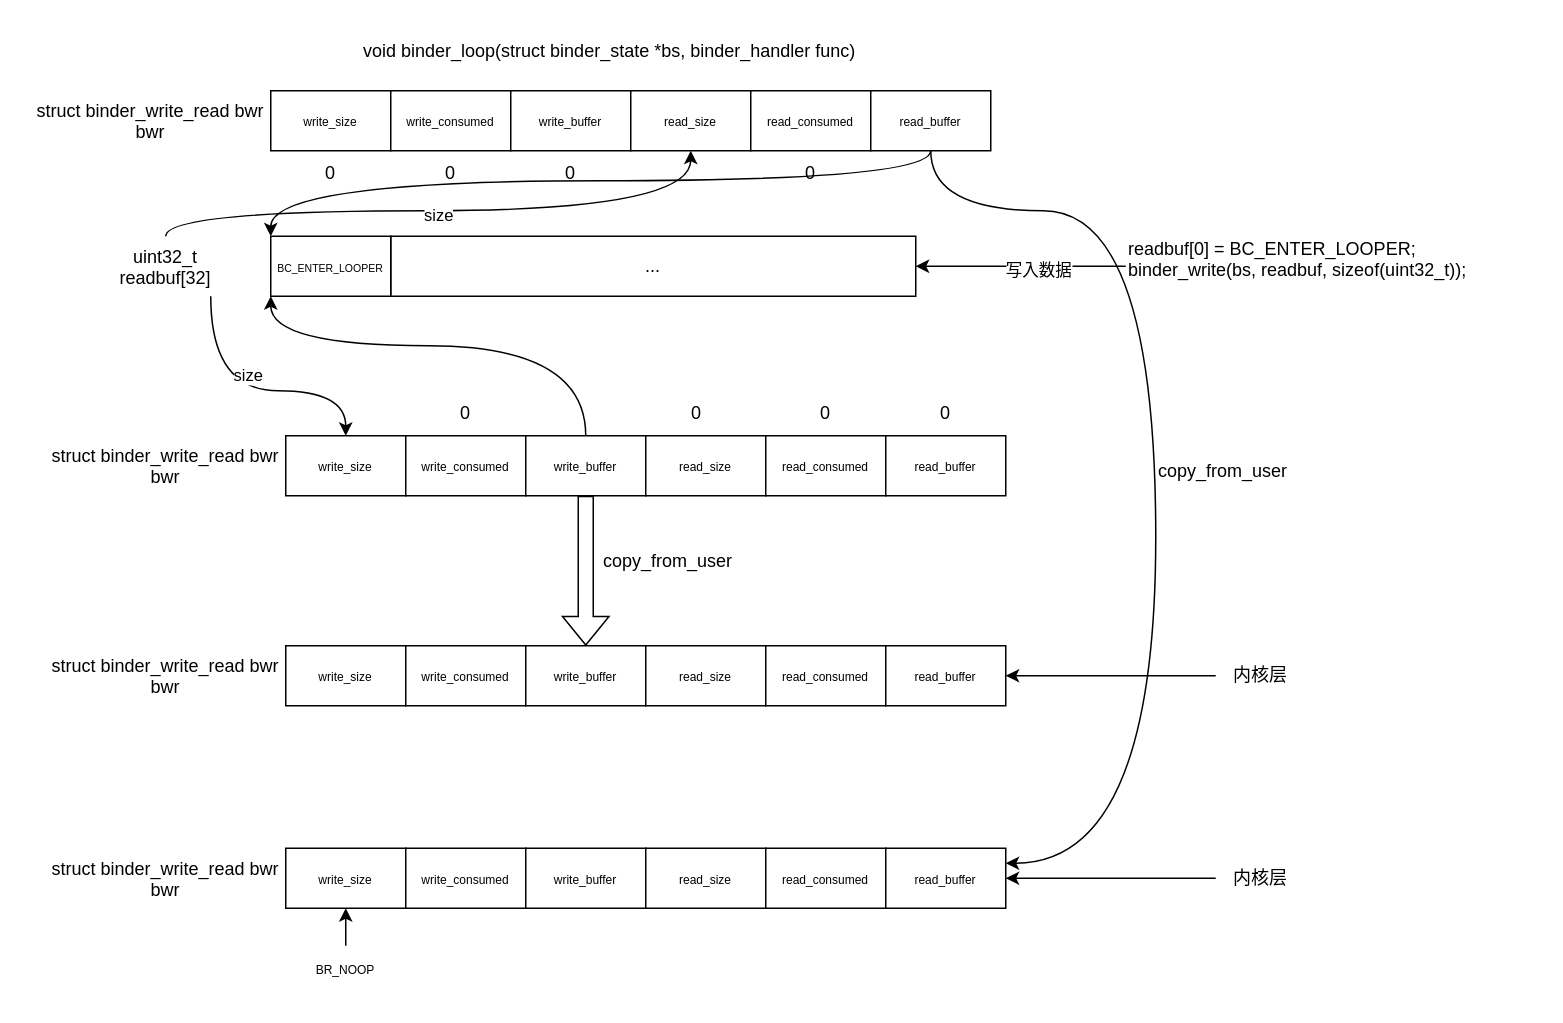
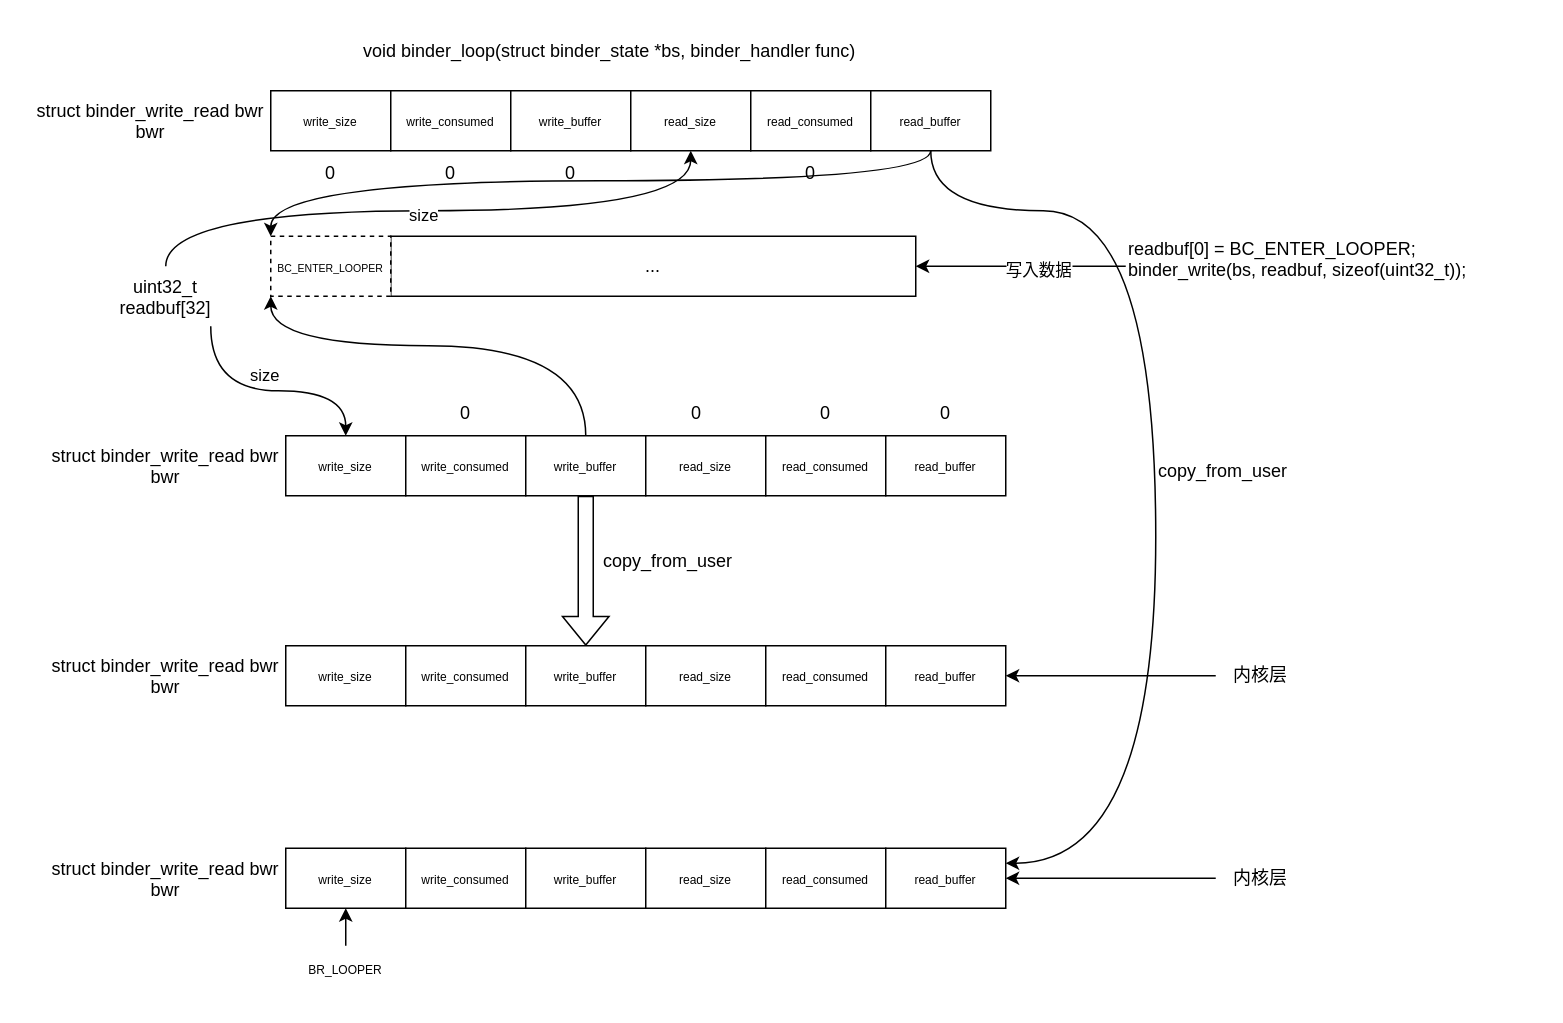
node "uint32_t readbuf[32]": moved (166, 266) -> (166, 296)
node "BC_ENTER_LOOPER": style solid -> dashed
node "BR_NOOP": label "BR_NOOP" -> "BR_LOOPER"
